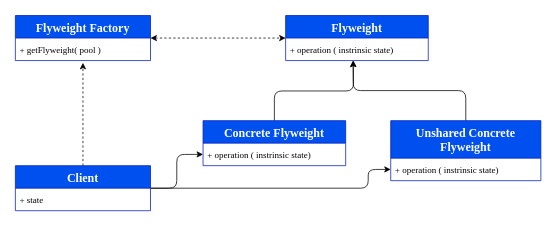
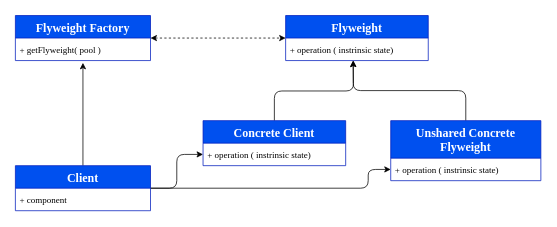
edge "Client" -> "+ getFlyweight( pool )": style dashed -> solid
node "Concrete Flyweight": label "Concrete Flyweight" -> "Concrete Client"
node "+ state": label "+ state" -> "+ component"
